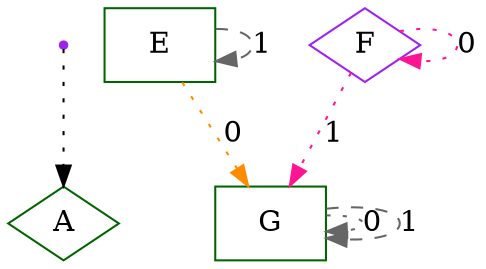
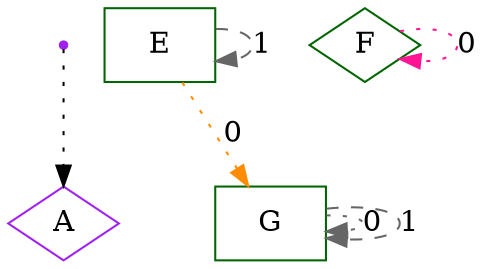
node "F": color purple -> darkgreen
edge "F" -> "G": removed, label "1"
node "A": color darkgreen -> purple
